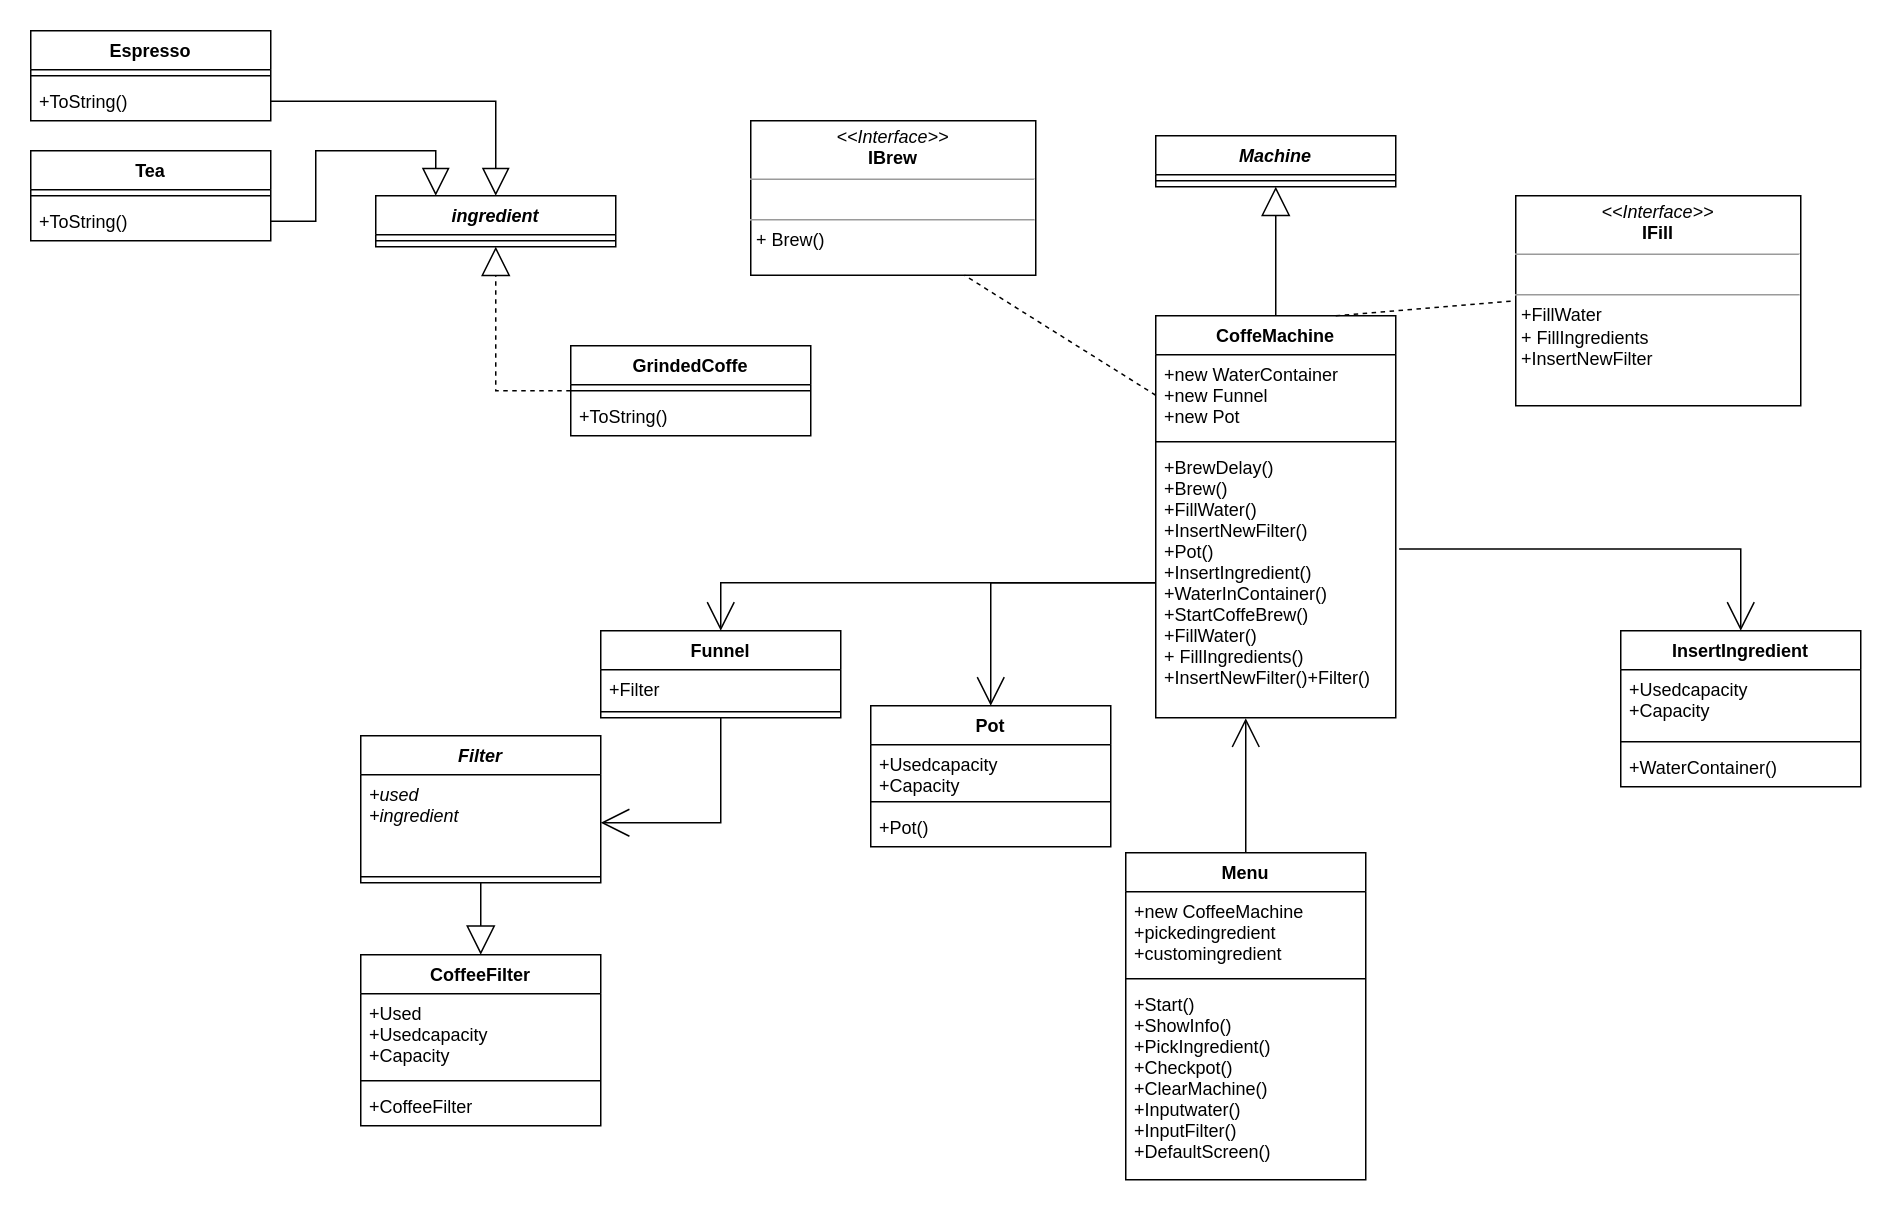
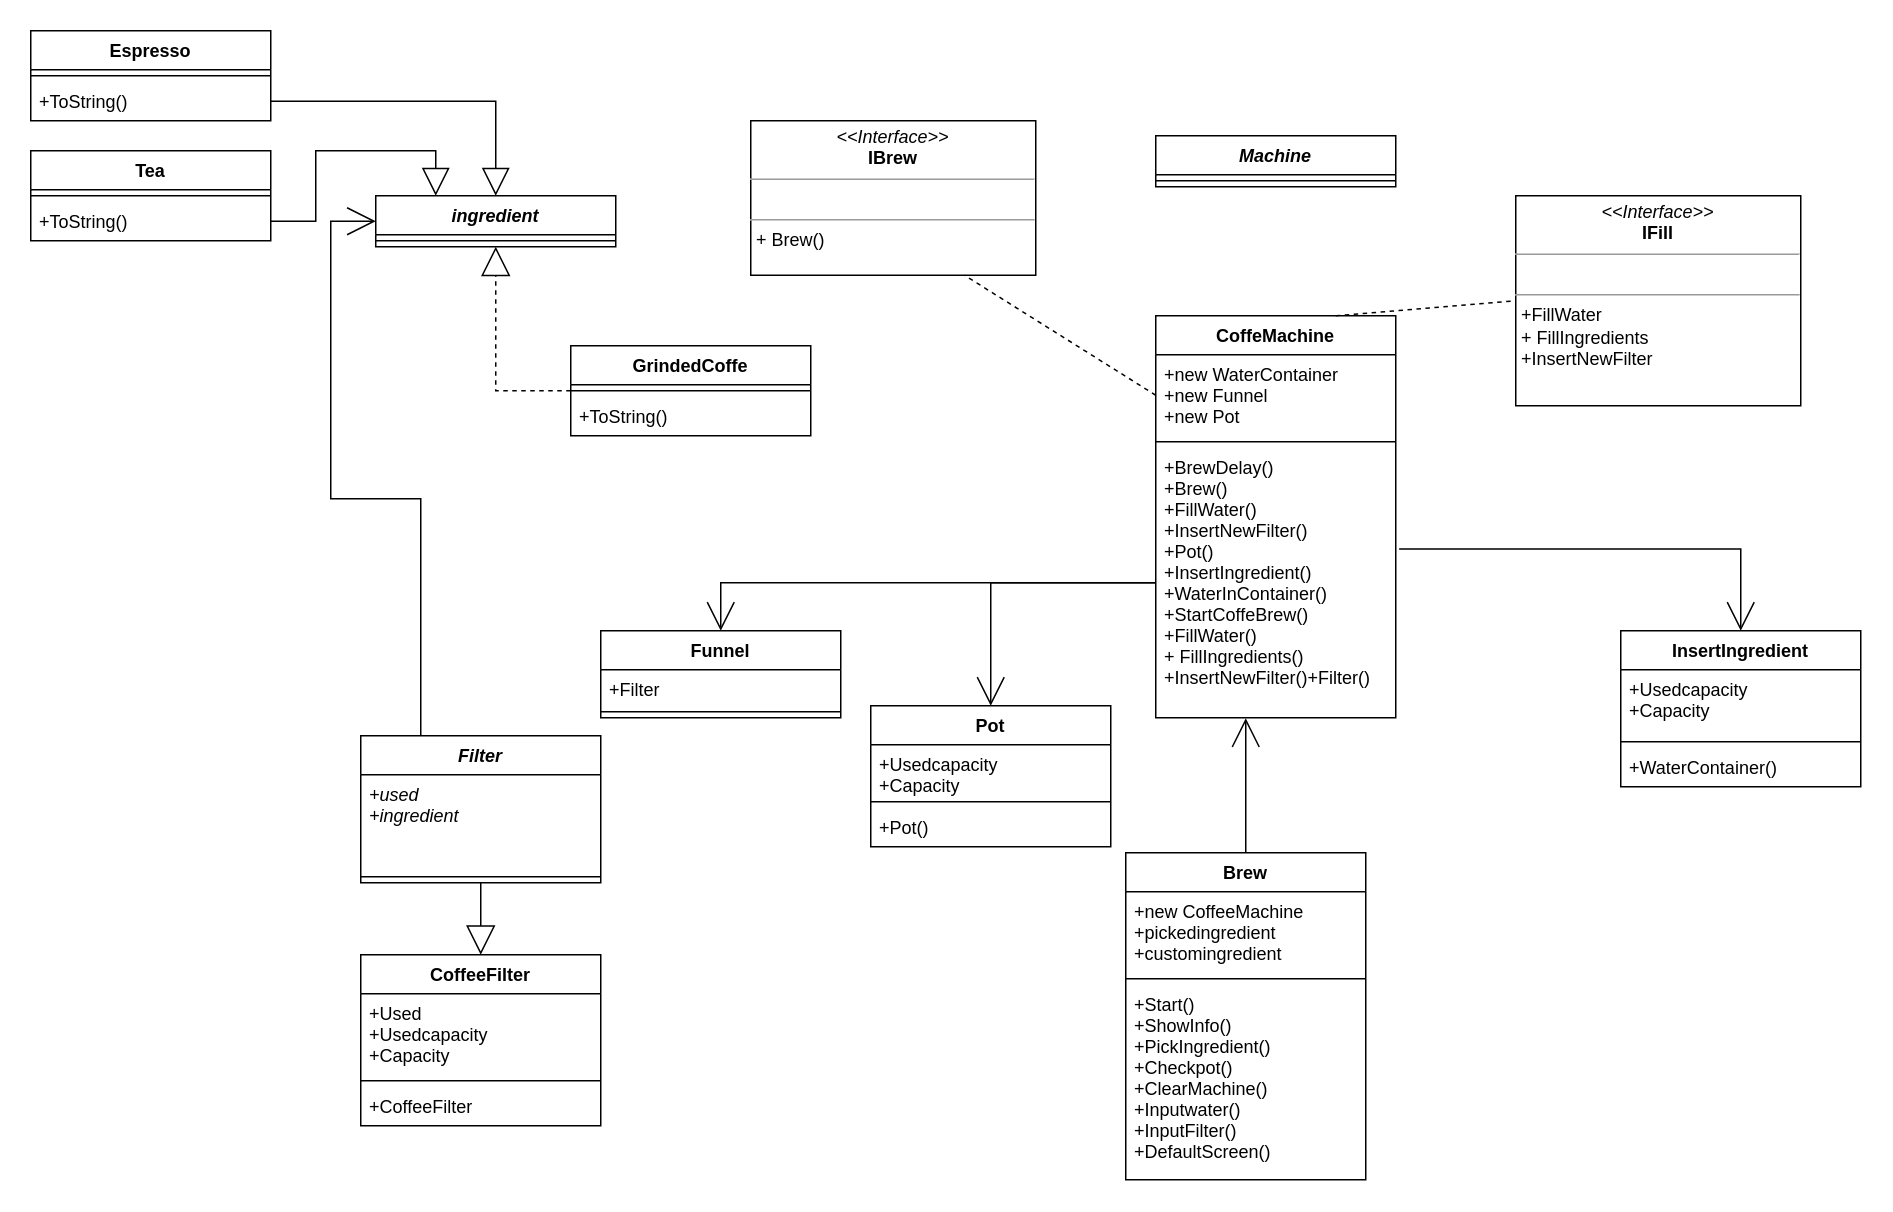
edge "CoffeMachine" -> "Machine": removed
edge "Filter" -> "ingredient": added
edge "Funnel" -> "+used +ingredient": removed
node "Menu": label "Menu" -> "Brew"
